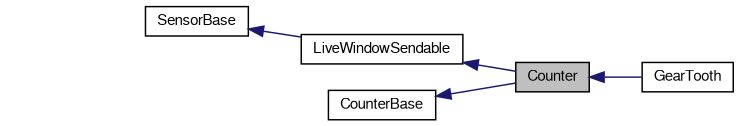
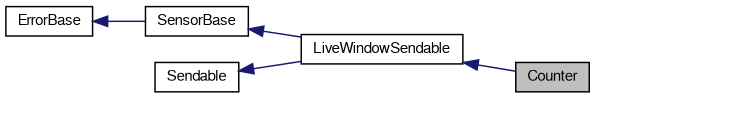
node "ErrorBase": added
node "Sendable": added
node "GearTooth": removed
node "CounterBase": removed
